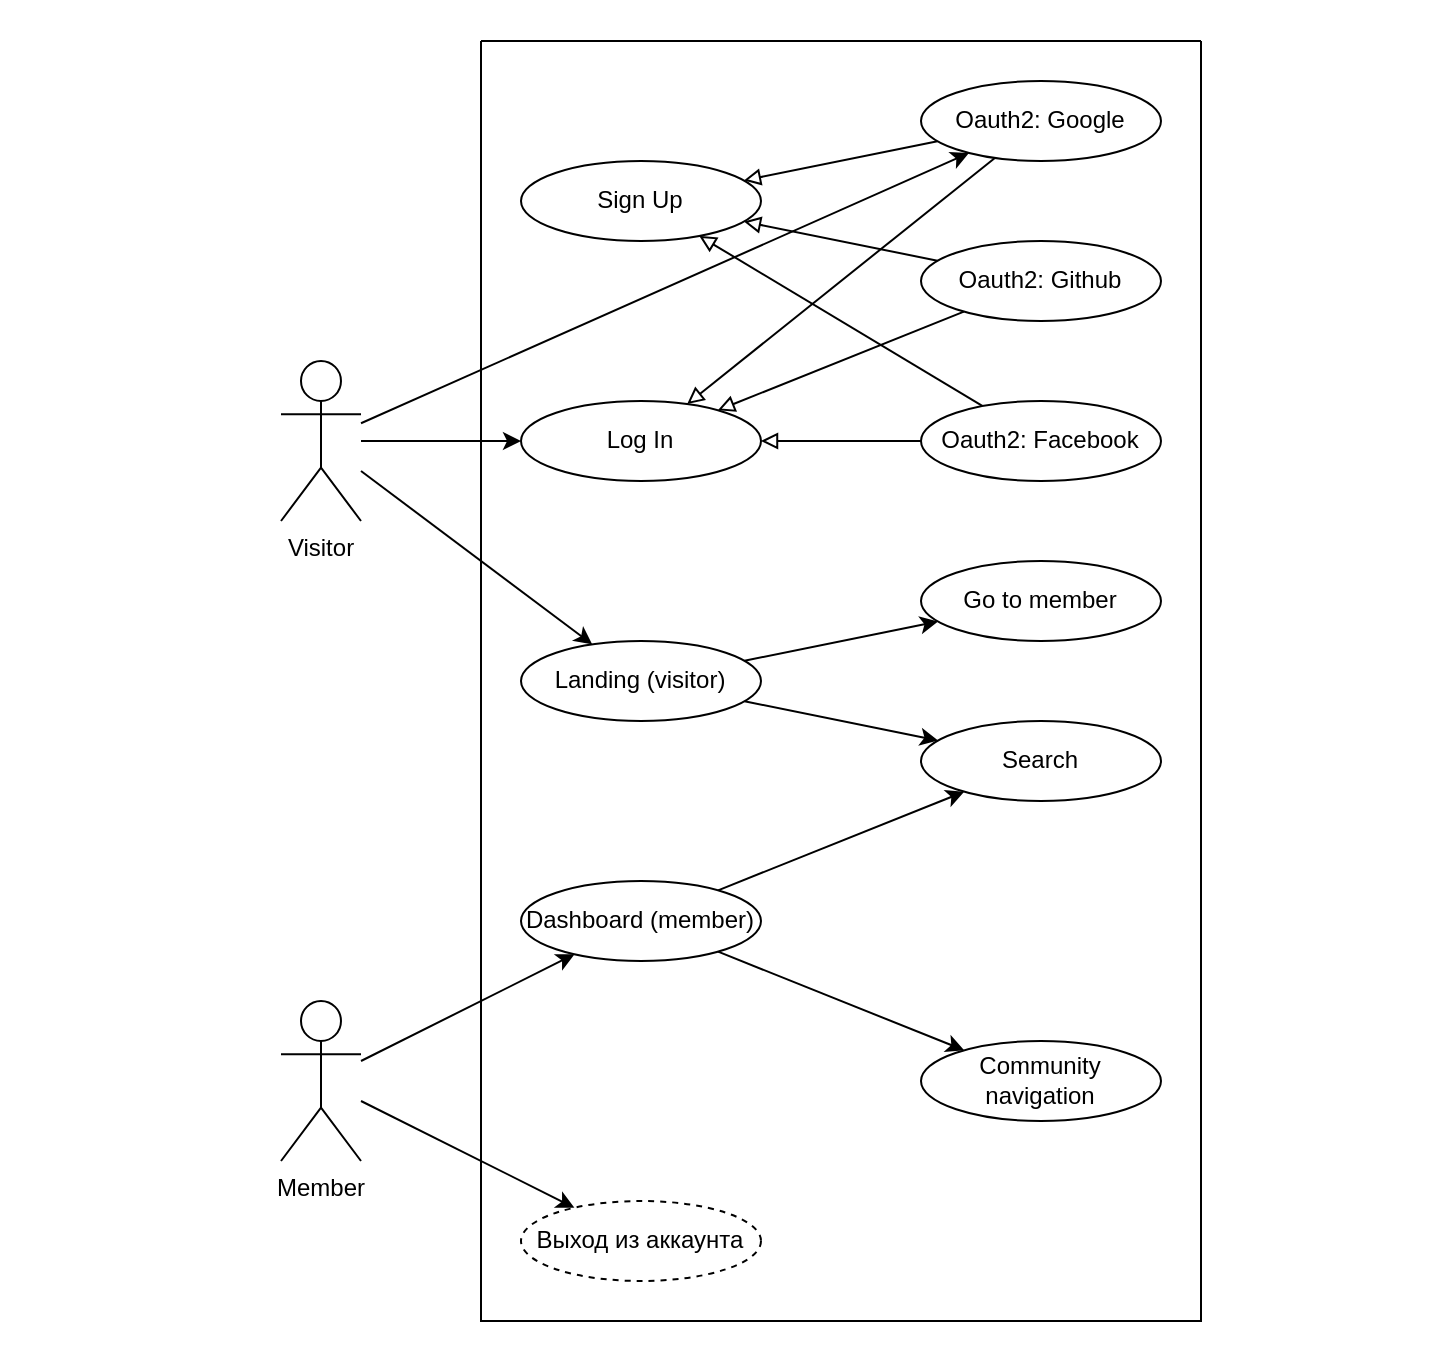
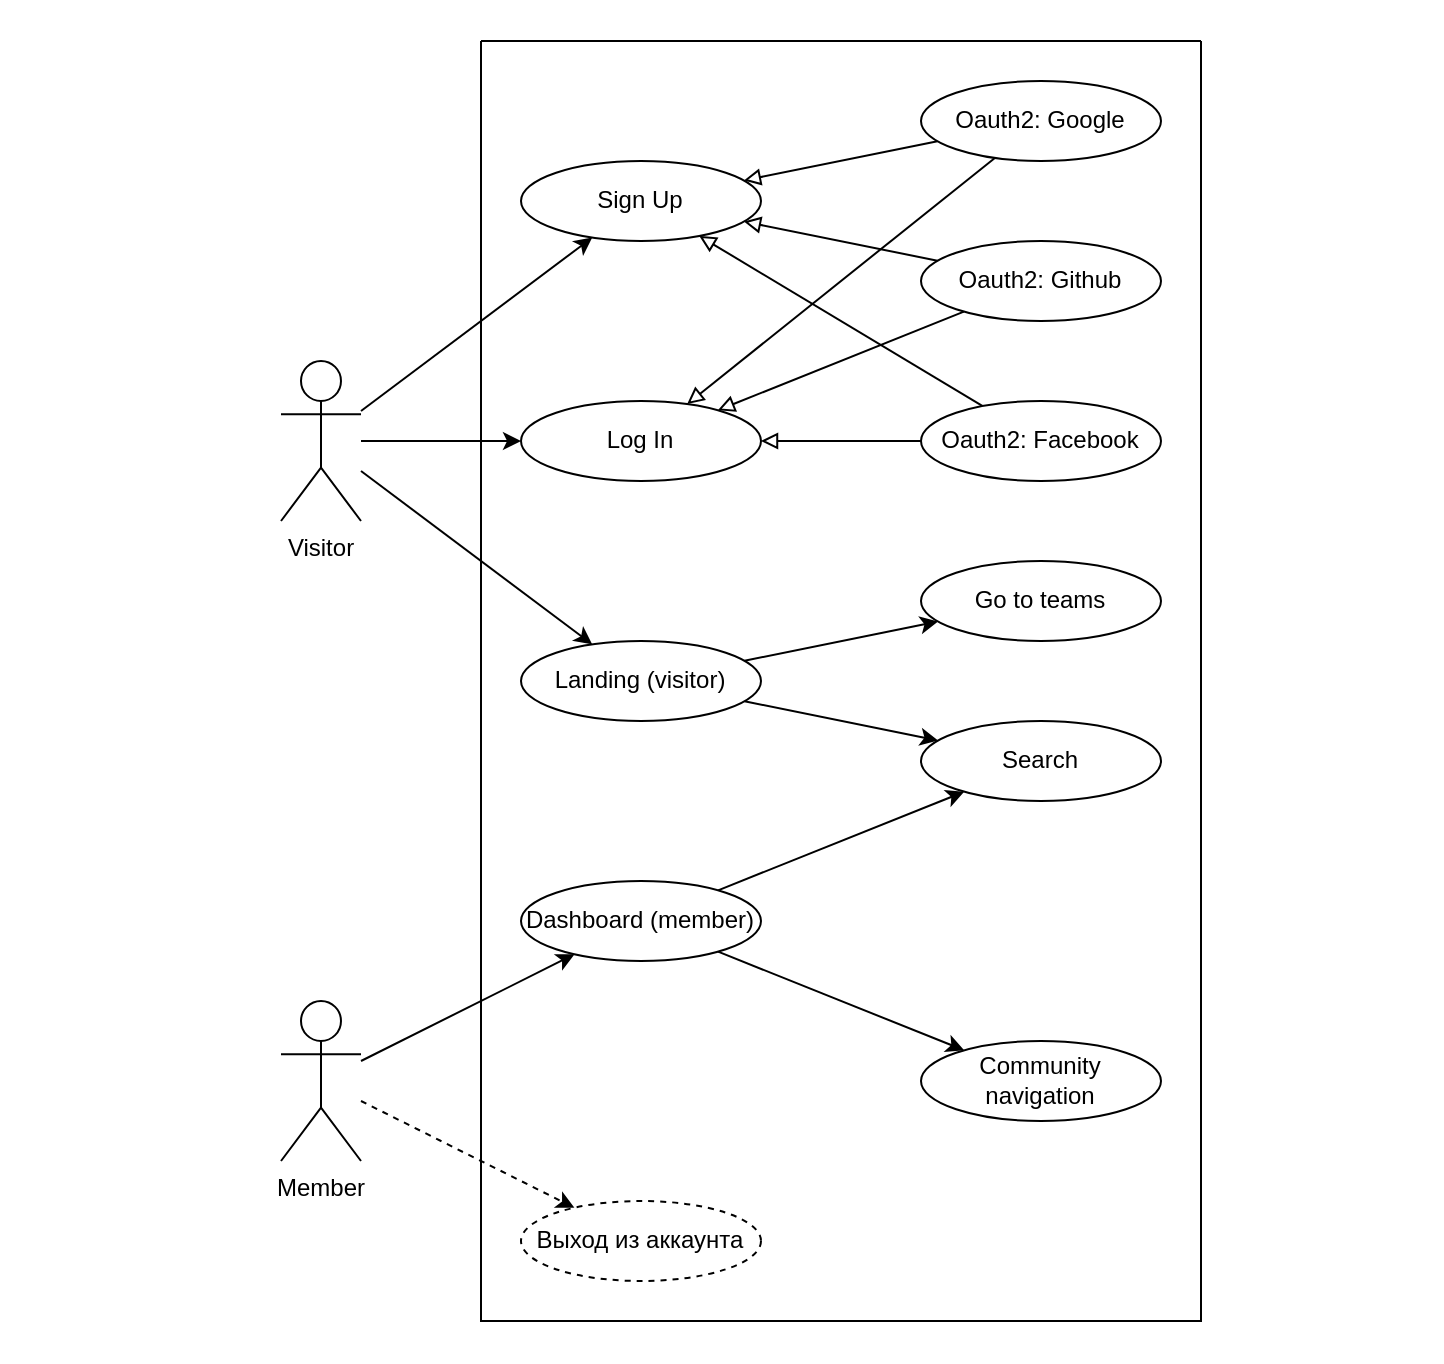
edge "Visitor" -> "Oauth2: Google": now "Visitor" -> "Sign Up"
node "Go to member": label "Go to member" -> "Go to teams"
edge "Member" -> "Выход из аккаунта": style solid -> dashed
